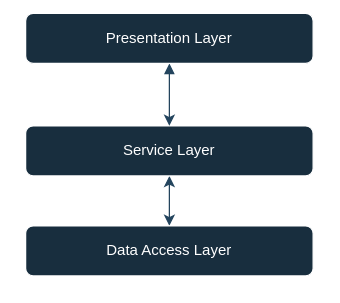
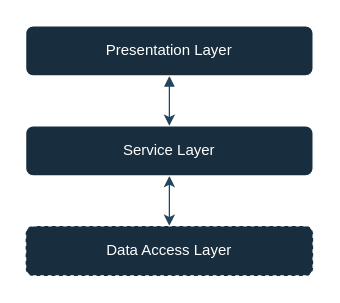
node "Presentation Layer": moved (169, 38) -> (169, 51)
node "Data Access Layer": style solid -> dashed
